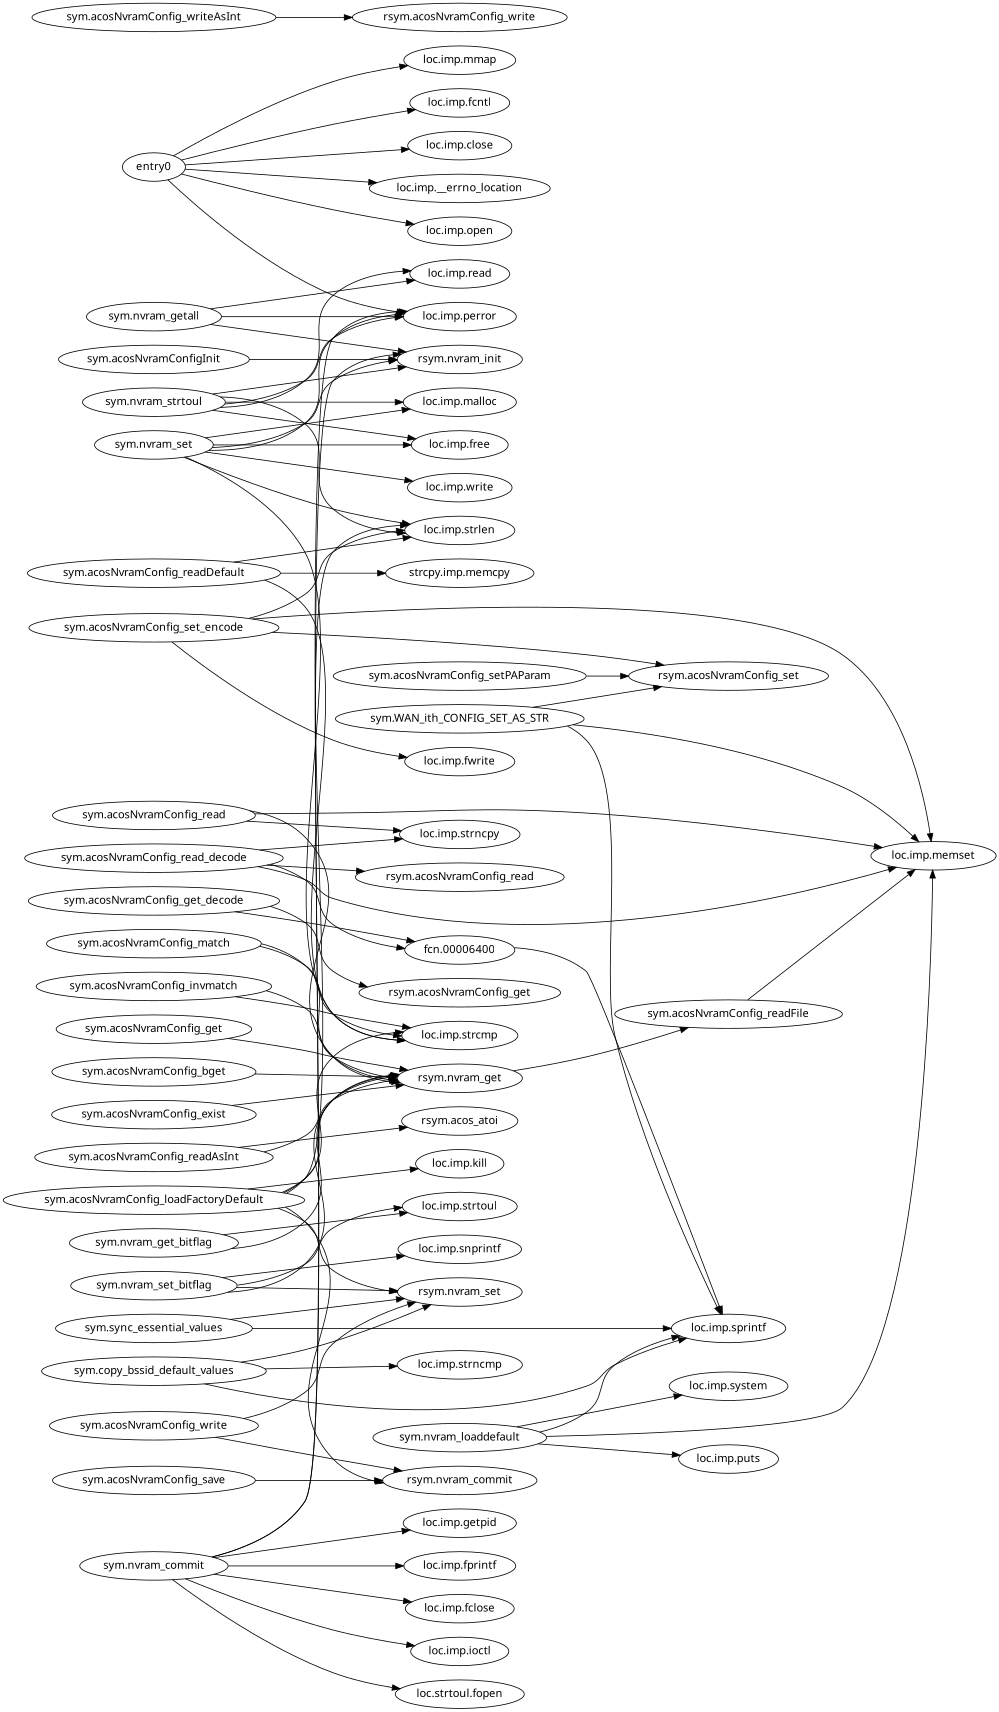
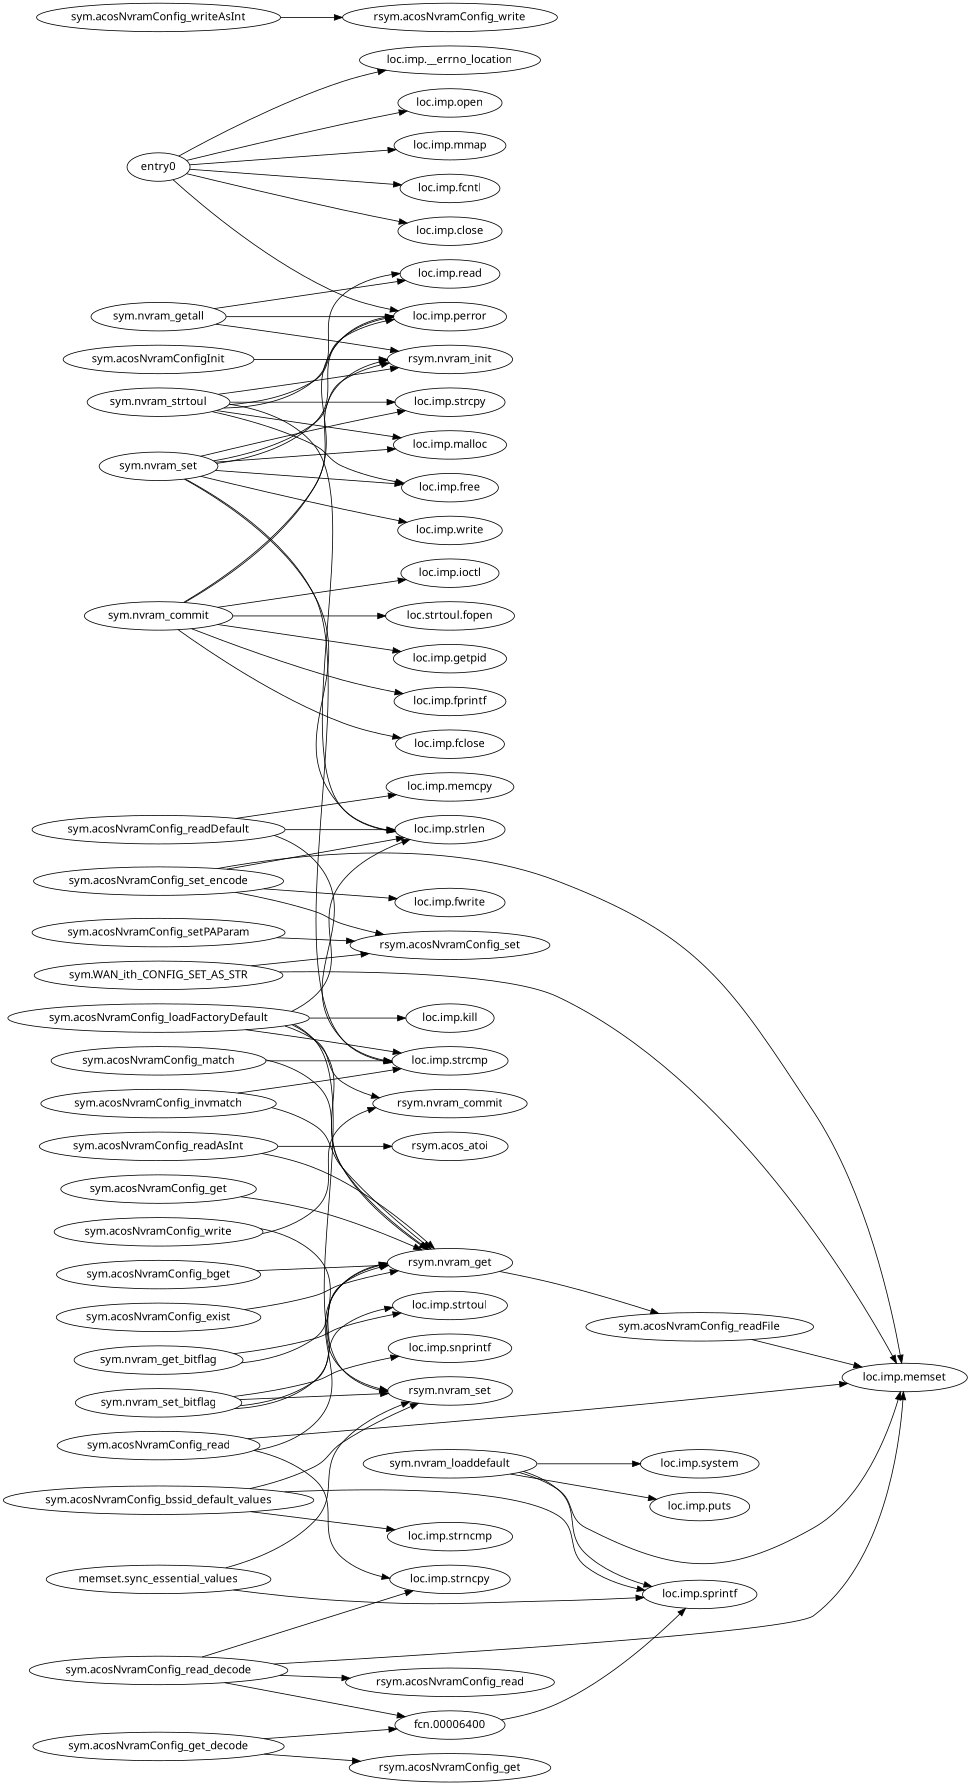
node "loc.imp.strcpy": added
node "strcpy.imp.memcpy": label "strcpy.imp.memcpy" -> "loc.imp.memcpy"
edge "sym.WAN_ith_CONFIG_SET_AS_STR" -> "loc.imp.sprintf": removed
node "sym.sync_essential_values": label "sym.sync_essential_values" -> "memset.sync_essential_values"
node "sym.copy_bssid_default_values": label "sym.copy_bssid_default_values" -> "sym.acosNvramConfig_bssid_default_values"
node "sym.acosNvramConfig_save": removed
